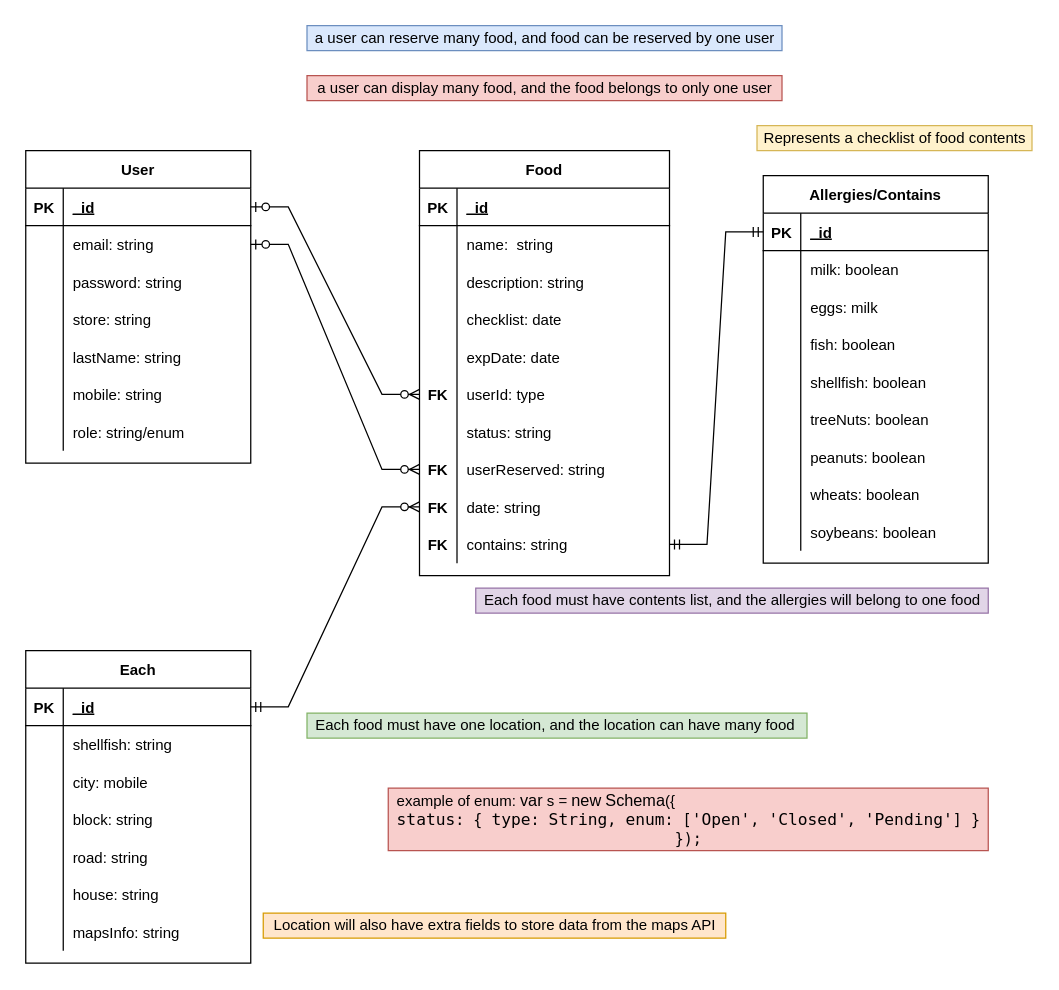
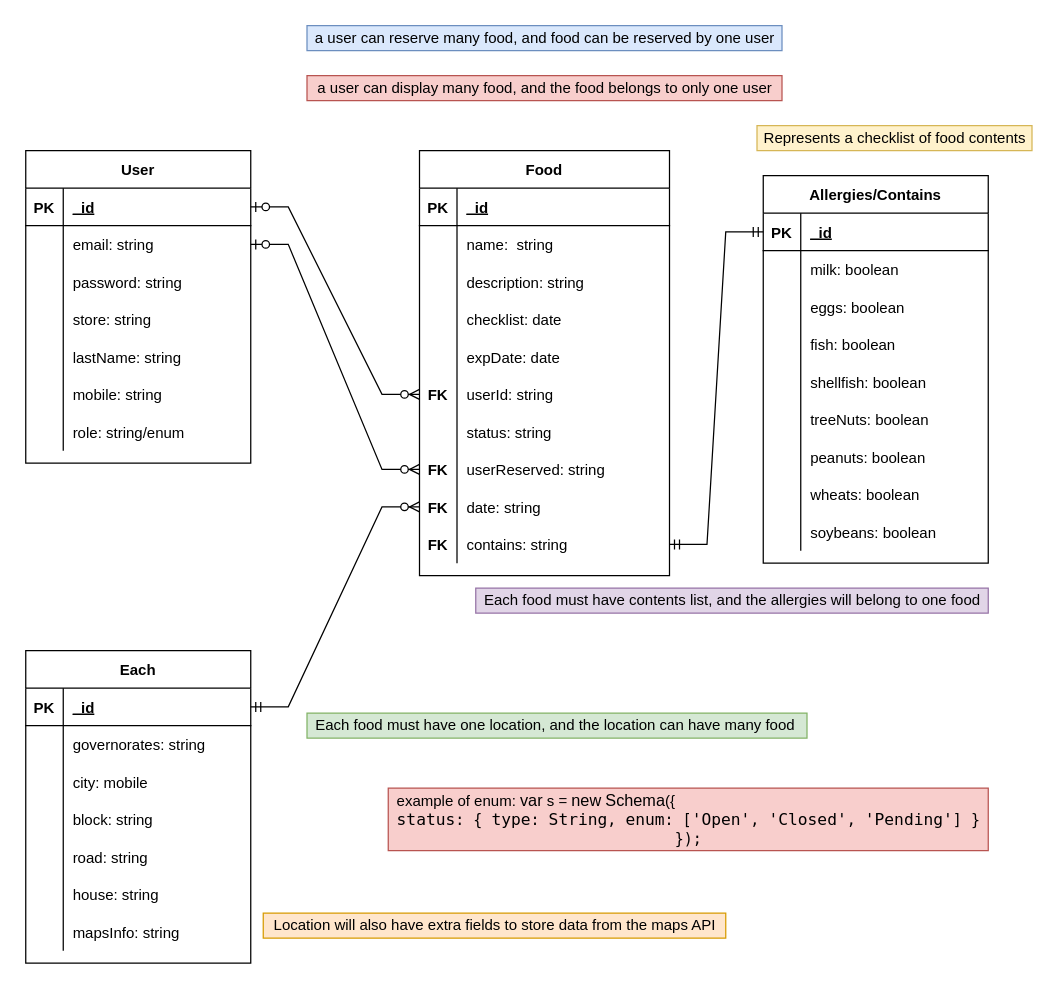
node "eggs: milk": label "eggs: milk" -> "eggs: boolean"
node "userId: type": label "userId: type" -> "userId: string"
node "shellfish: string": label "shellfish: string" -> "governorates: string"
